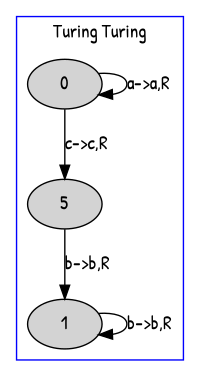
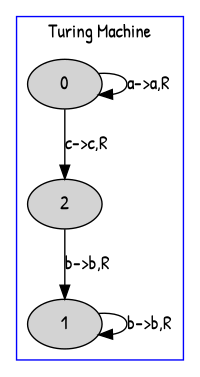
cluster "Turing Turing": label "Turing Turing" -> "Turing Machine"
node "5": label "5" -> "2"
